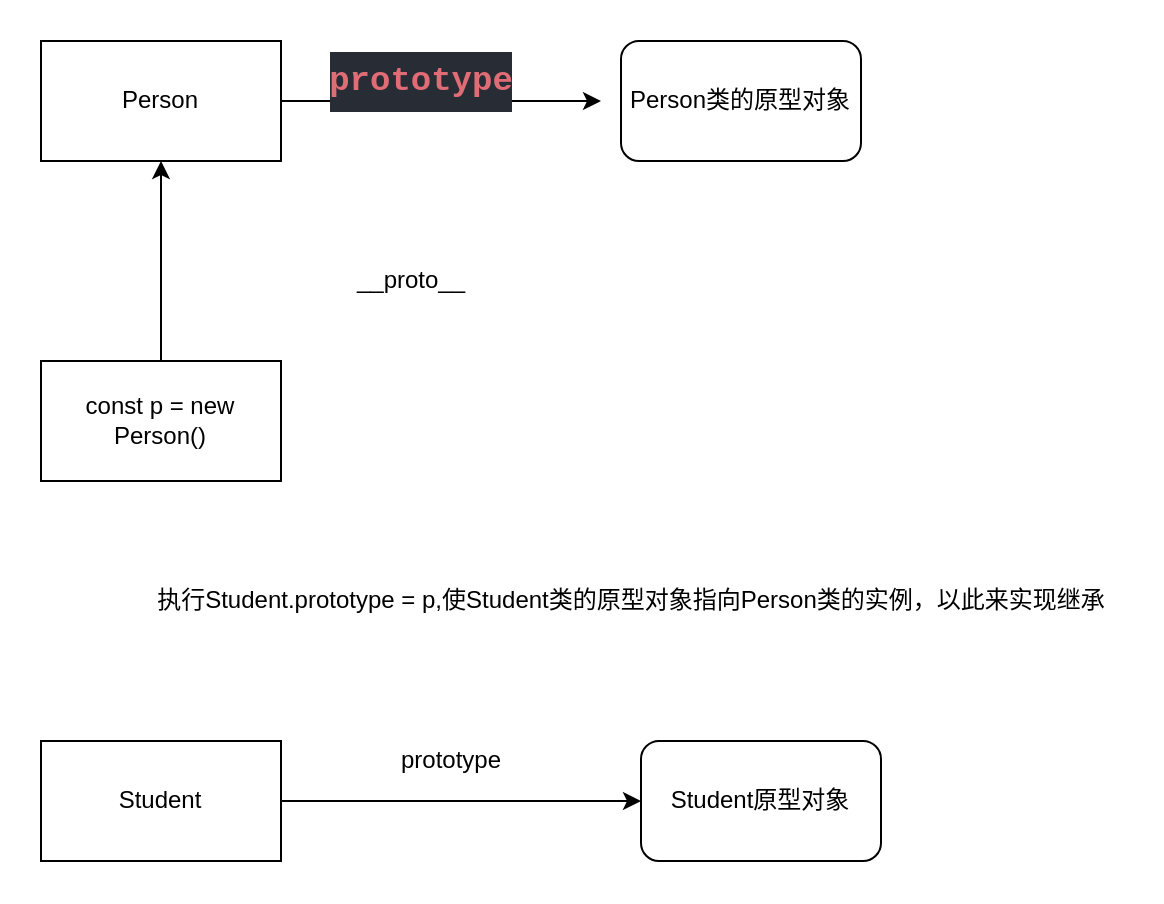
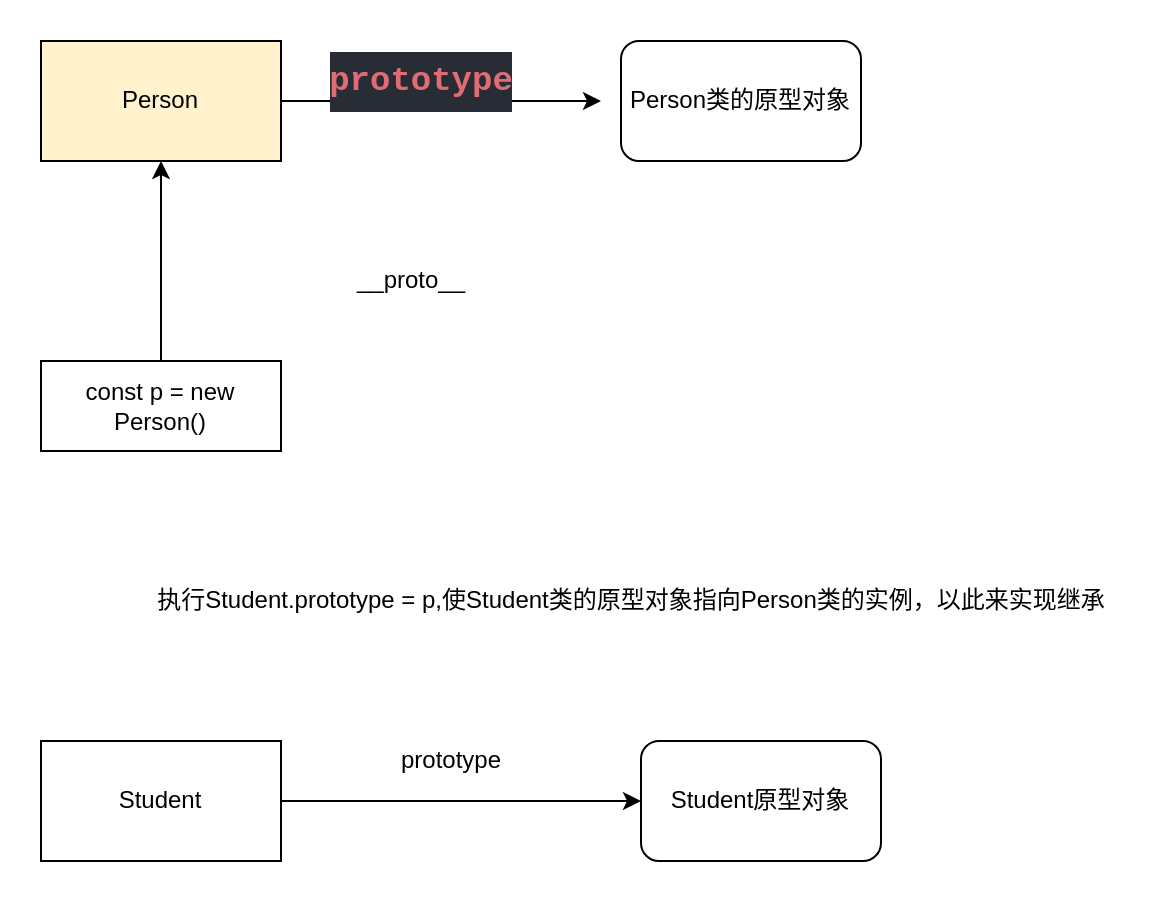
node "Person": fillcolor #ffffff -> #fff2cc
node "const p = new Person()": size 240x120 -> 240x90
